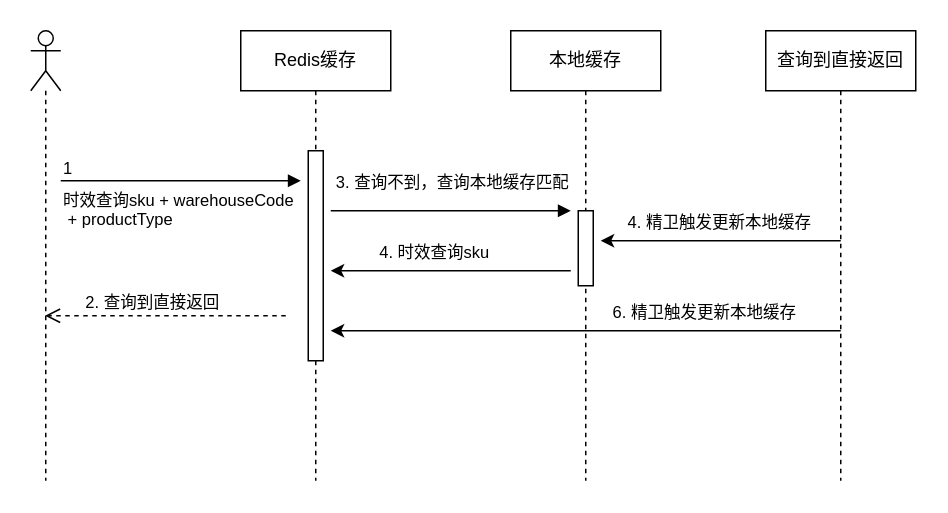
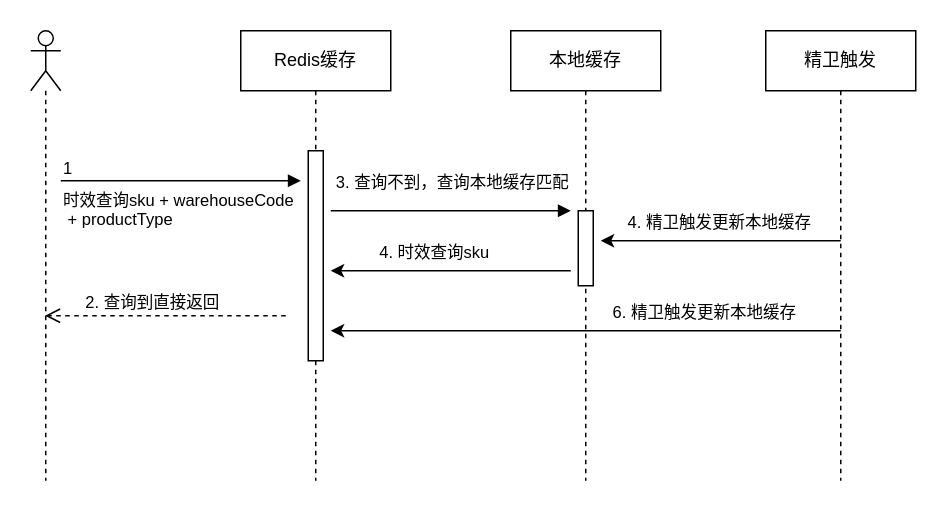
node "查询到直接返回": label "查询到直接返回" -> "精卫触发"
